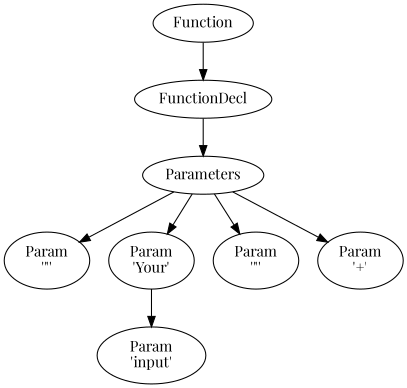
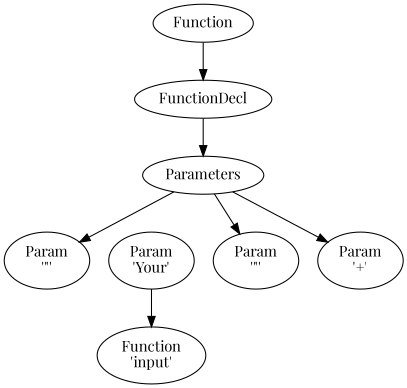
edge "Parameters" -> "Param 'Your'": removed
node "Param 'input'": label "Param 'input'" -> "Function 'input'"
